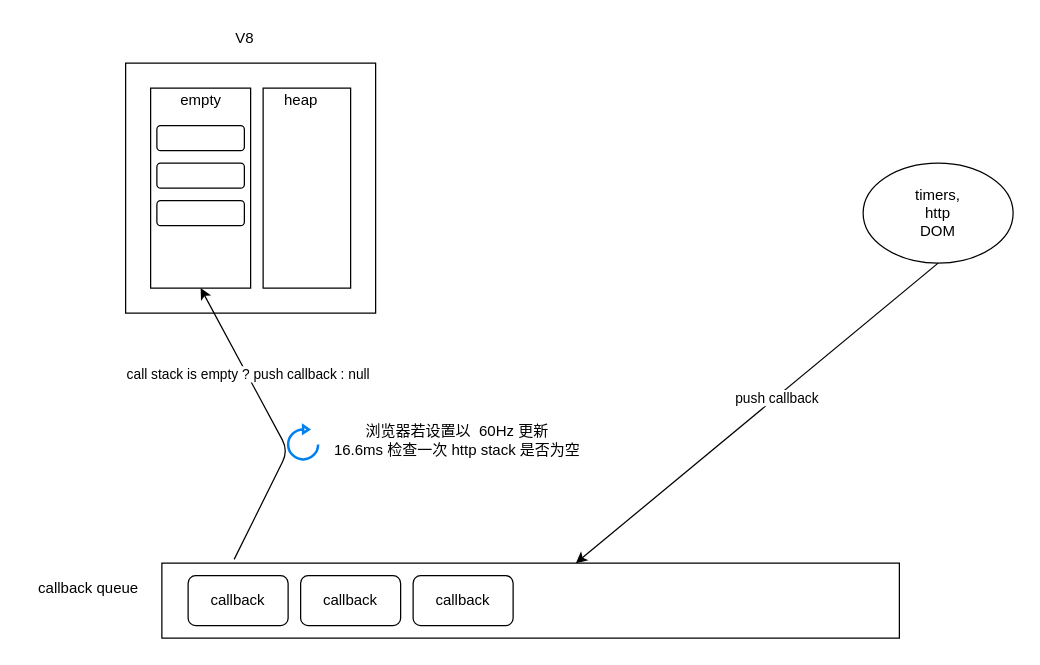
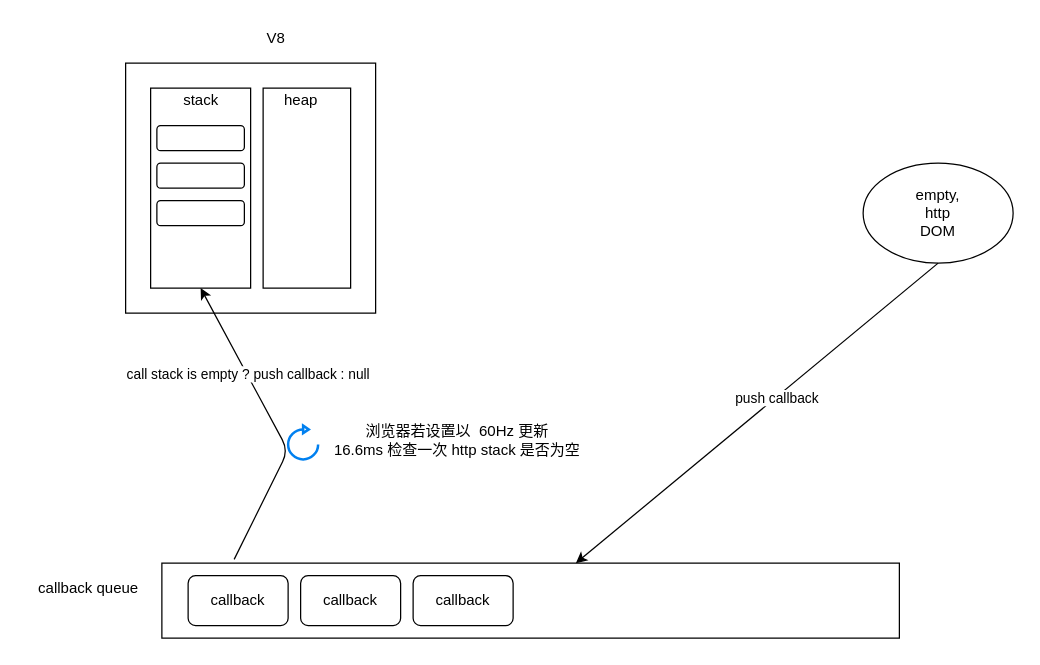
node "V8": moved (244, 38) -> (276, 38)
node "empty": label "empty" -> "stack"
node "timers, http DOM": label "timers, http DOM" -> "empty, http DOM"
